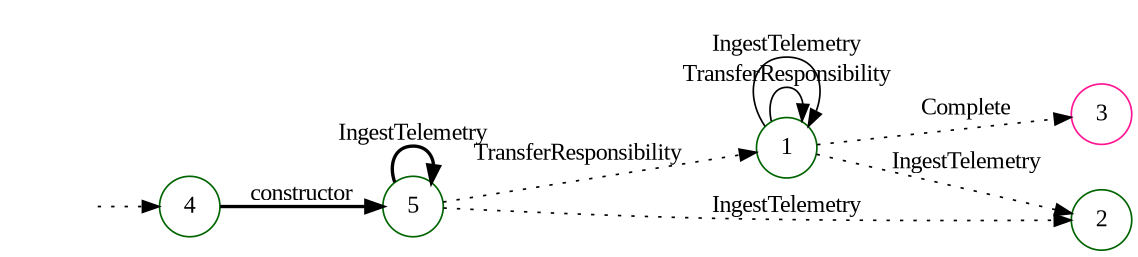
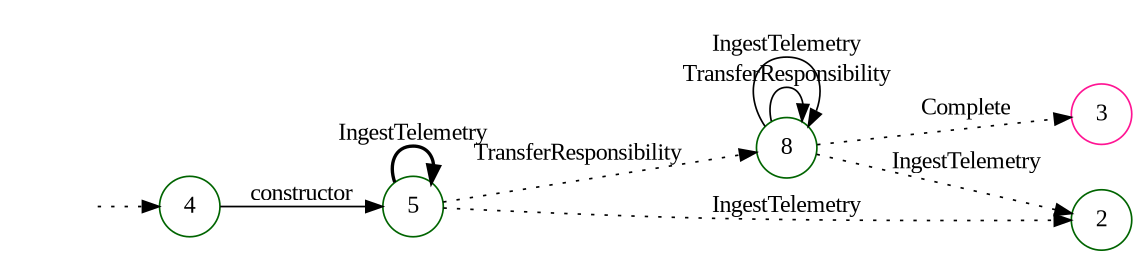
node "1": label "1" -> "8"
edge "4" -> "5": style bold -> solid
